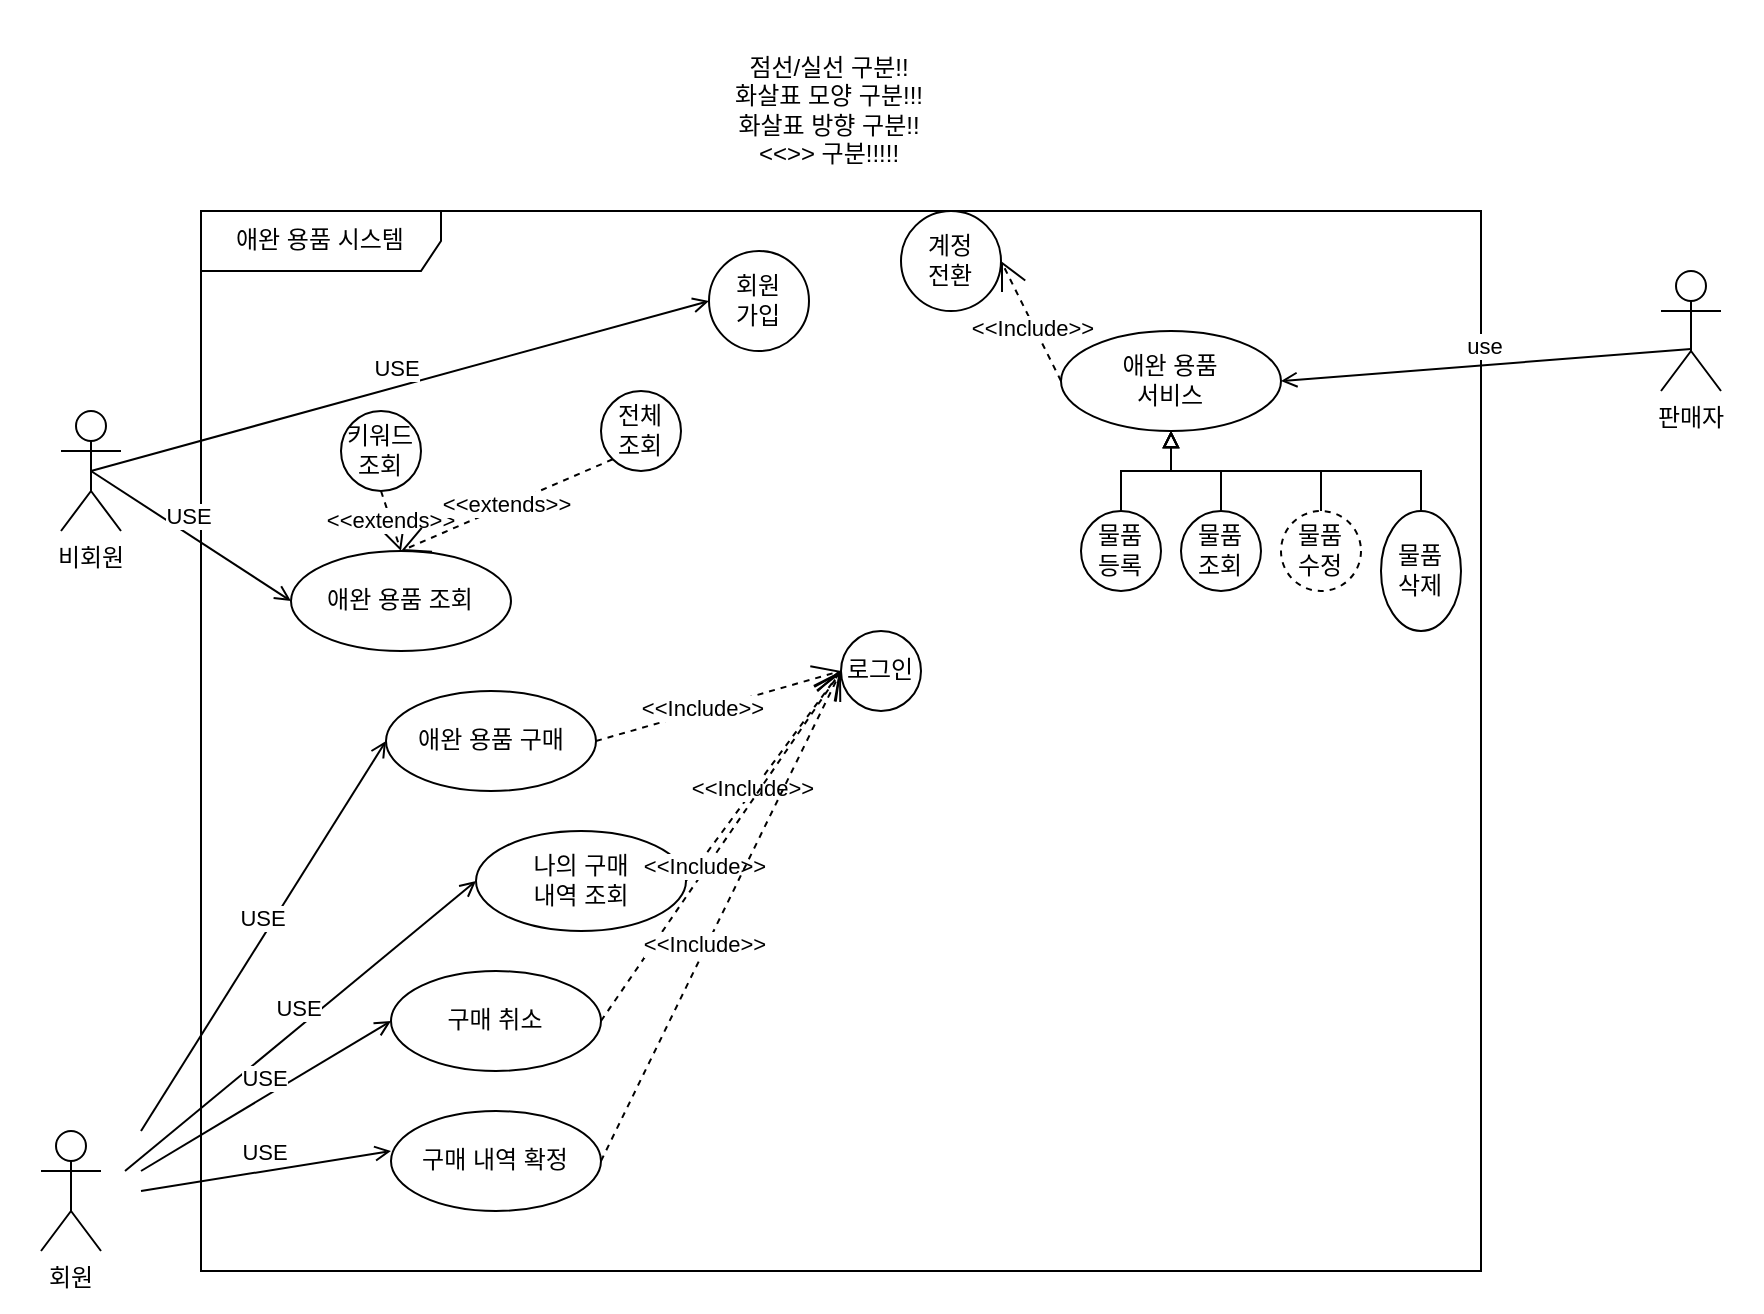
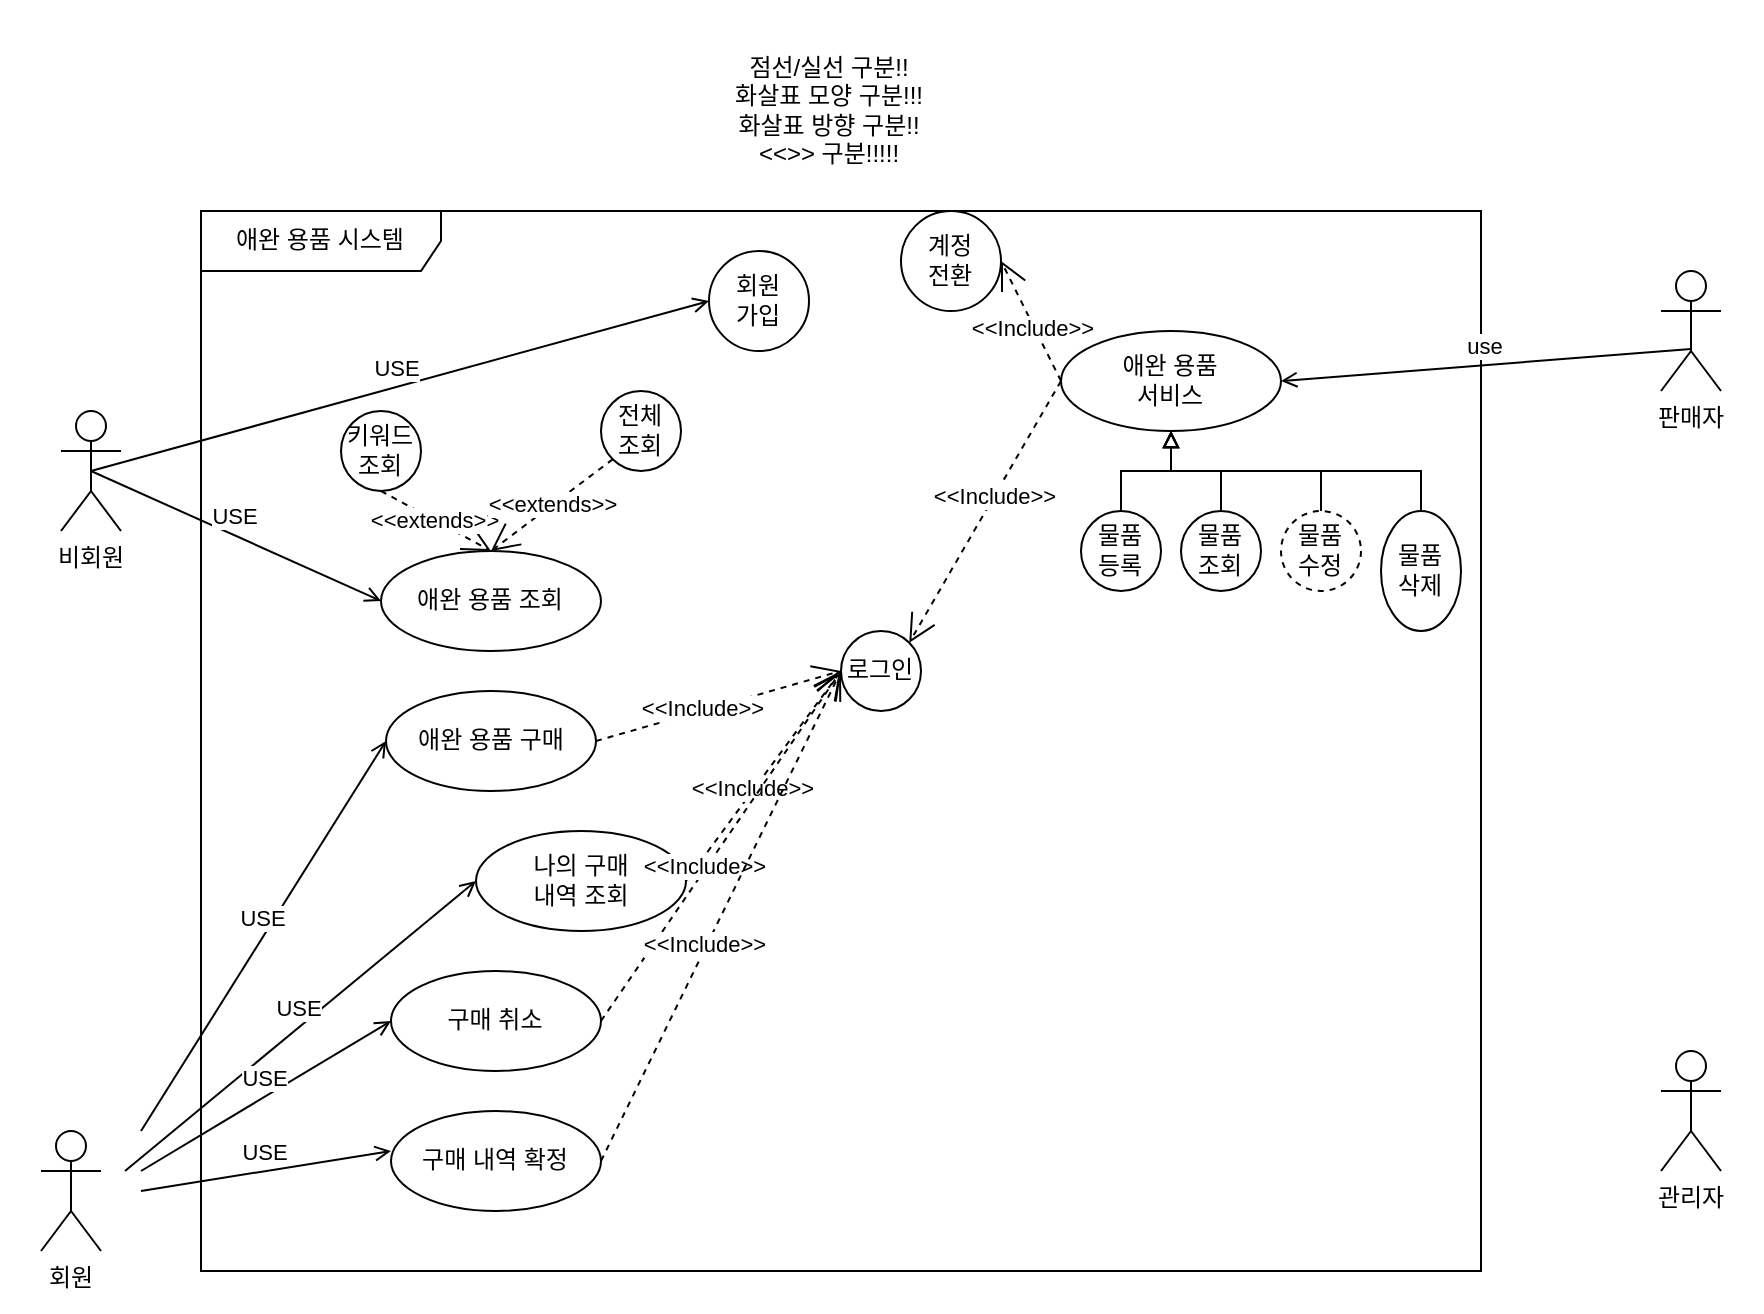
edge "애완 용품 서비스" -> "로그인": added, label "<<Include>>"
node "애완 용품 조회": moved (401, 601) -> (491, 601)
node "관리자": added
